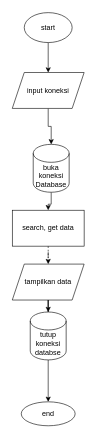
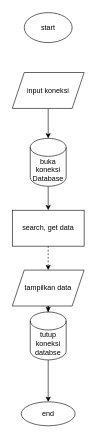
edge "start" -> "input koneksi": removed
node "buka koneksi Database": moved (51, 168) -> (48, 162)
node "tampilkan data": moved (48, 282) -> (48, 288)
